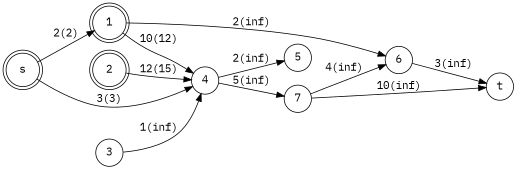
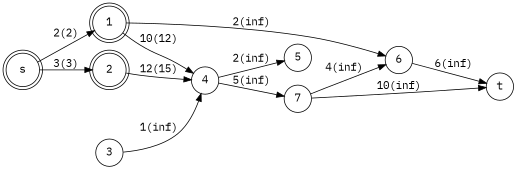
edge "6" -> "t": label "3(inf)" -> "6(inf)"
edge "s" -> "4": now "s" -> "2"
